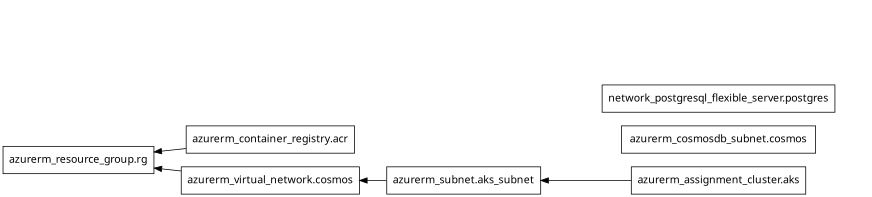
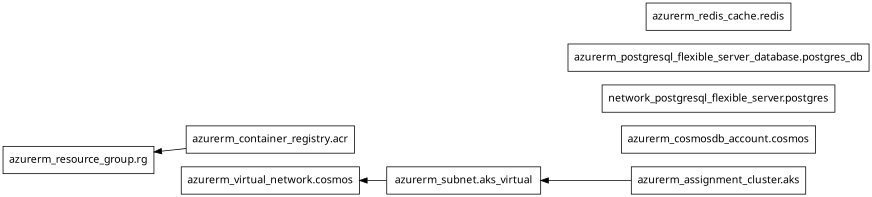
node "azurerm_redis_cache.redis": added
node "azurerm_postgresql_flexible_server_database.postgres_db": added
node "azurerm_cosmosdb_subnet.cosmos": label "azurerm_cosmosdb_subnet.cosmos" -> "azurerm_cosmosdb_account.cosmos"
edge "azurerm_virtual_network.cosmos" -> "azurerm_resource_group.rg": removed
node "azurerm_subnet.aks_subnet": label "azurerm_subnet.aks_subnet" -> "azurerm_subnet.aks_virtual"
